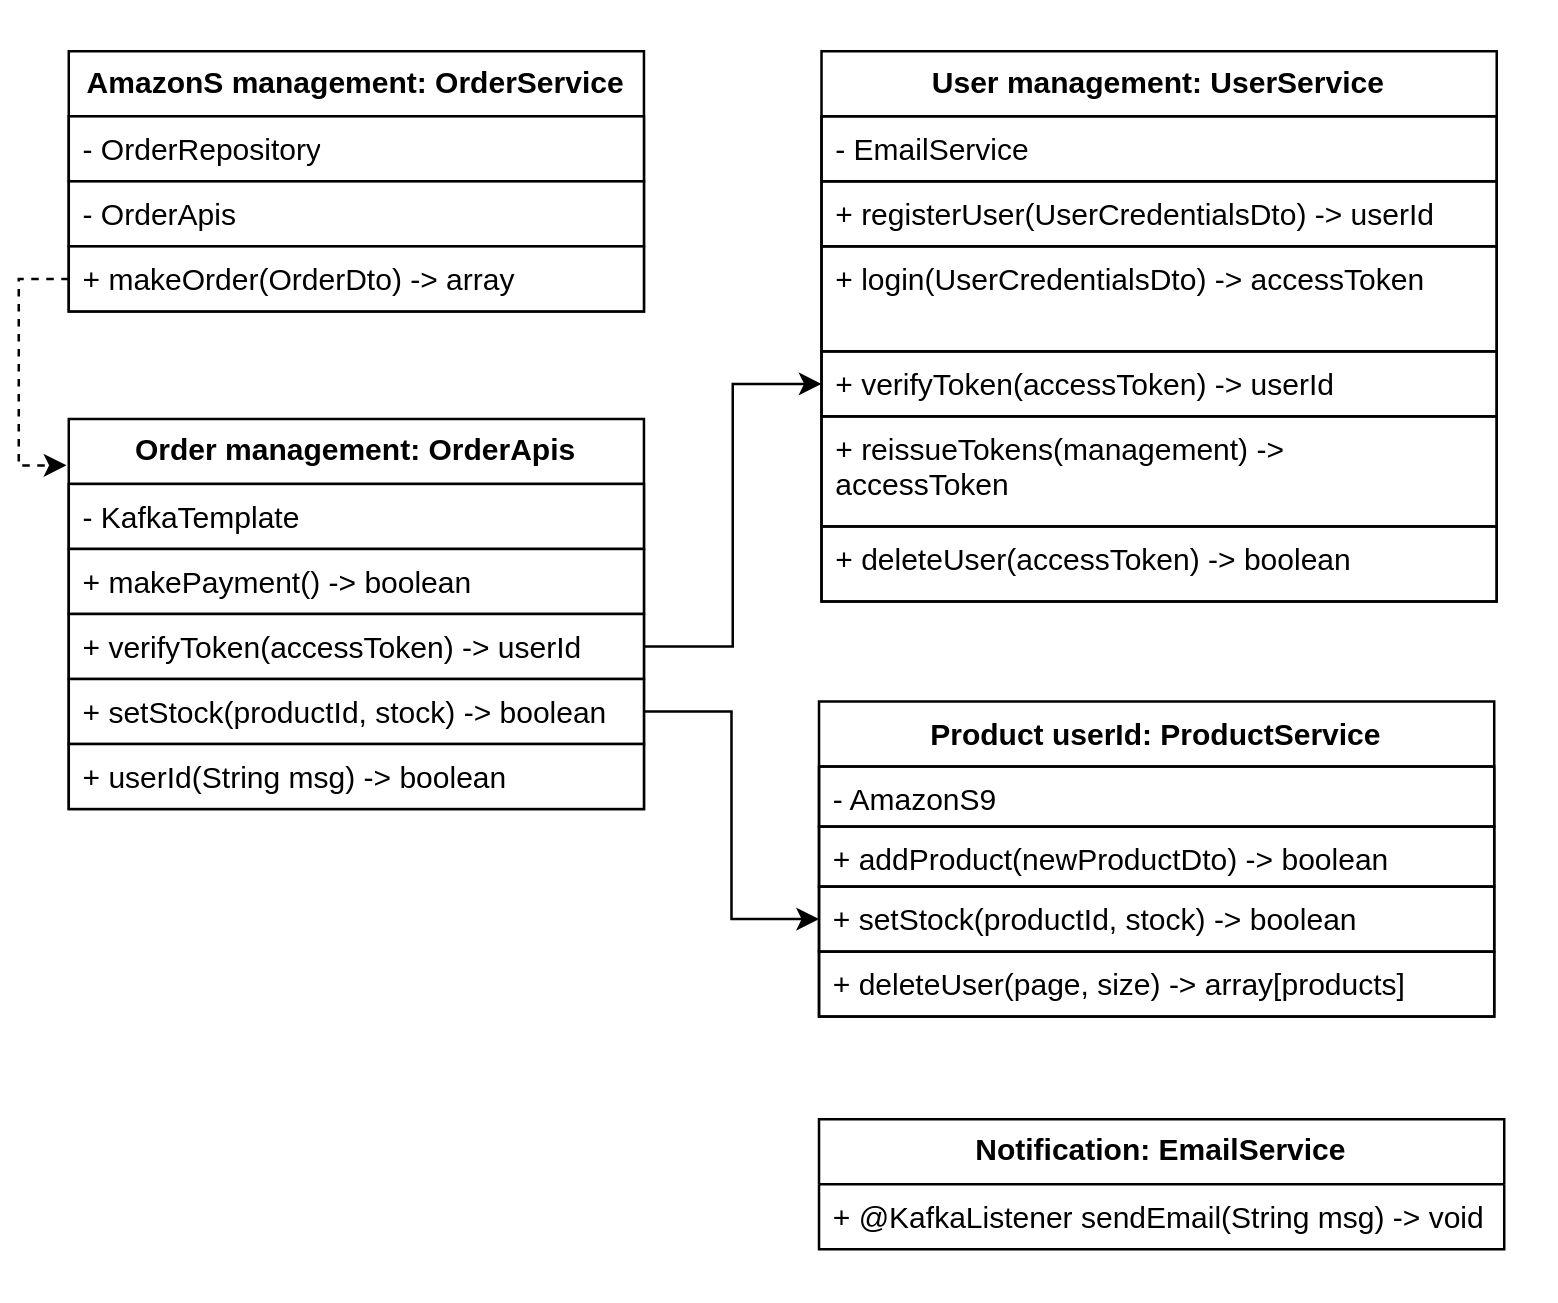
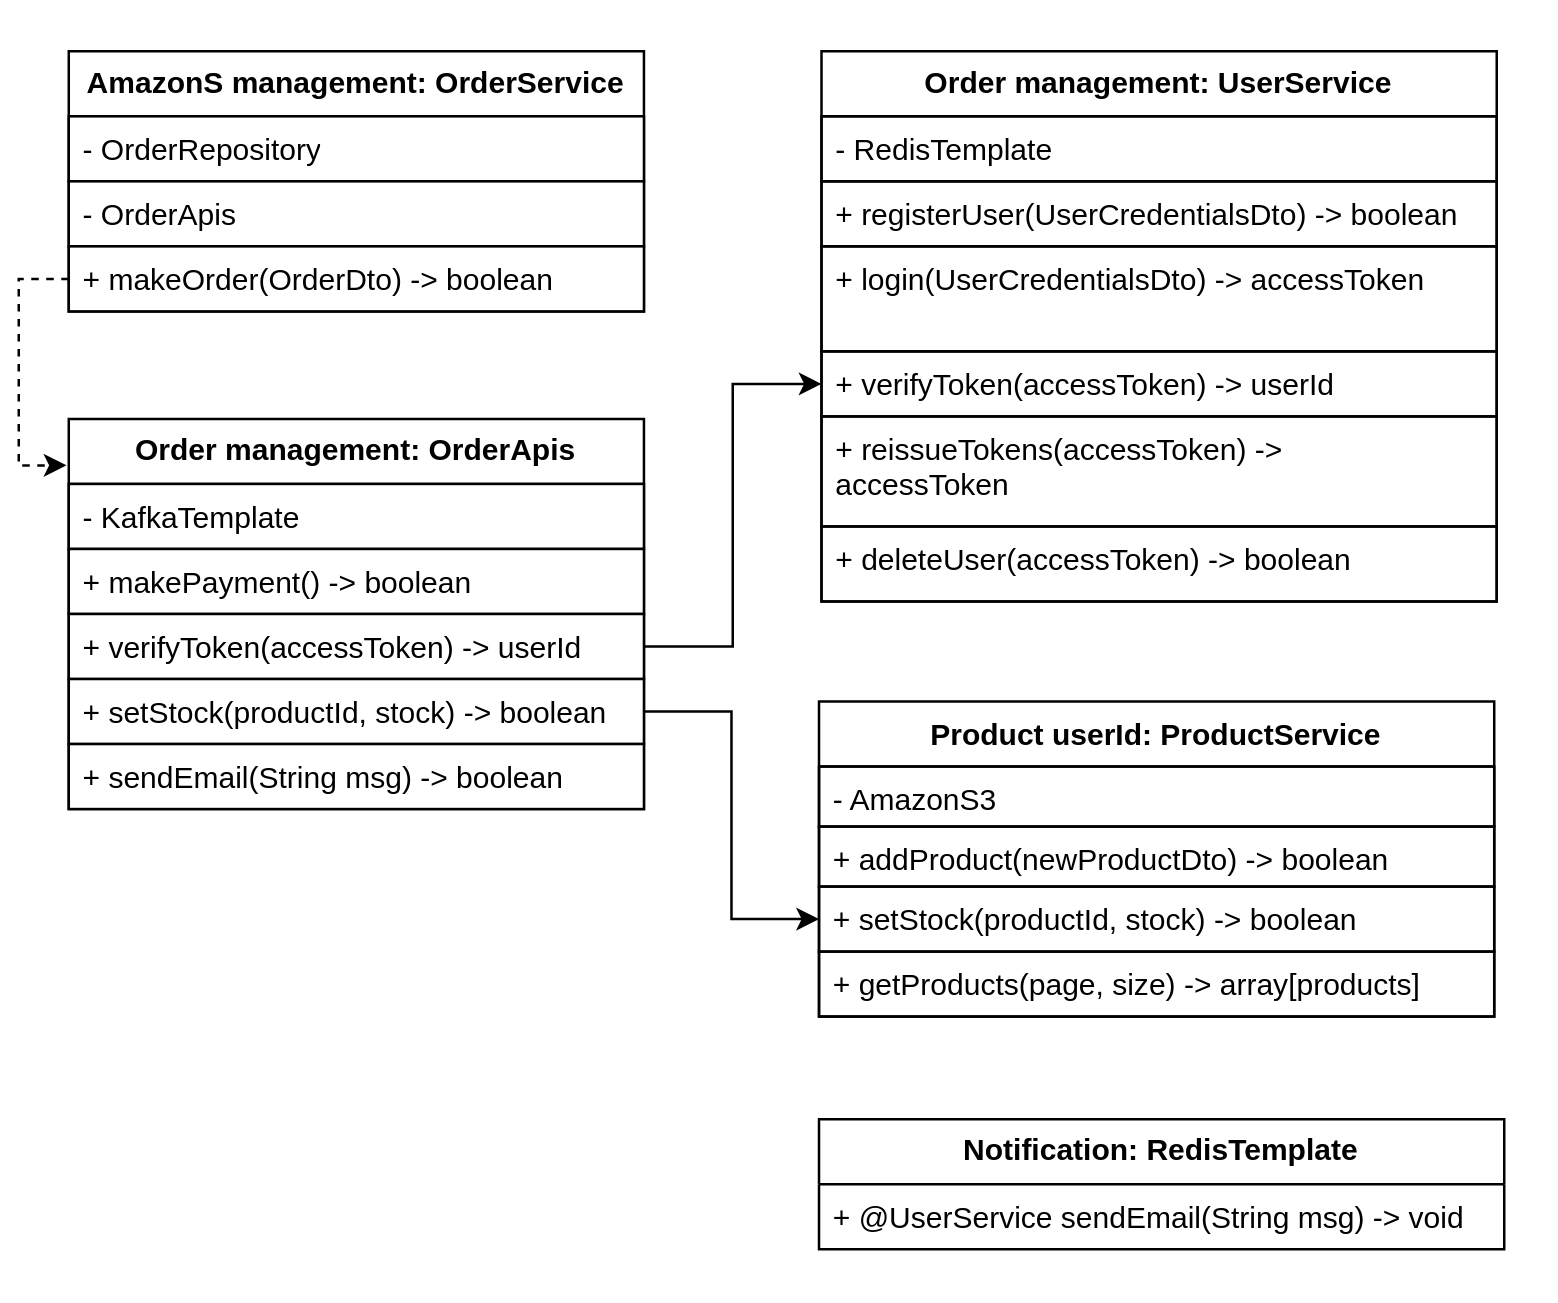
node "User management: UserService": label "User management: UserService" -> "Order management: UserService"
node "- EmailService": label "- EmailService" -> "- RedisTemplate"
node "+ registerUser(UserCredentialsDto) -> userId": label "+ registerUser(UserCredentialsDto) -> userId" -> "+ registerUser(UserCredentialsDto) -> boolean"
node "+ makeOrder(OrderDto) -> array": label "+ makeOrder(OrderDto) -> array" -> "+ makeOrder(OrderDto) -> boolean"
node "+ reissueTokens(management) -> accessToken": label "+ reissueTokens(management) -> accessToken" -> "+ reissueTokens(accessToken) -> accessToken"
node "+ userId(String msg) -> boolean": label "+ userId(String msg) -> boolean" -> "+ sendEmail(String msg) -> boolean"
node "- AmazonS9": label "- AmazonS9" -> "- AmazonS3"
node "+ deleteUser(page, size) -> array[products]": label "+ deleteUser(page, size) -> array[products]" -> "+ getProducts(page, size) -> array[products]"
node "Notification: EmailService": label "Notification: EmailService" -> "Notification: RedisTemplate"
node "+ @KafkaListener sendEmail(String msg) -> void": label "+ @KafkaListener sendEmail(String msg) -> void" -> "+ @UserService sendEmail(String msg) -> void"
